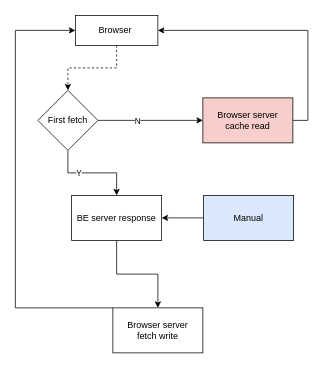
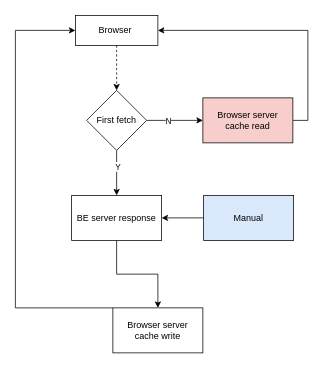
node "First fetch": moved (68, 120) -> (117, 120)
node "Browser server fetch write": label "Browser server fetch write" -> "Browser server cache write"
